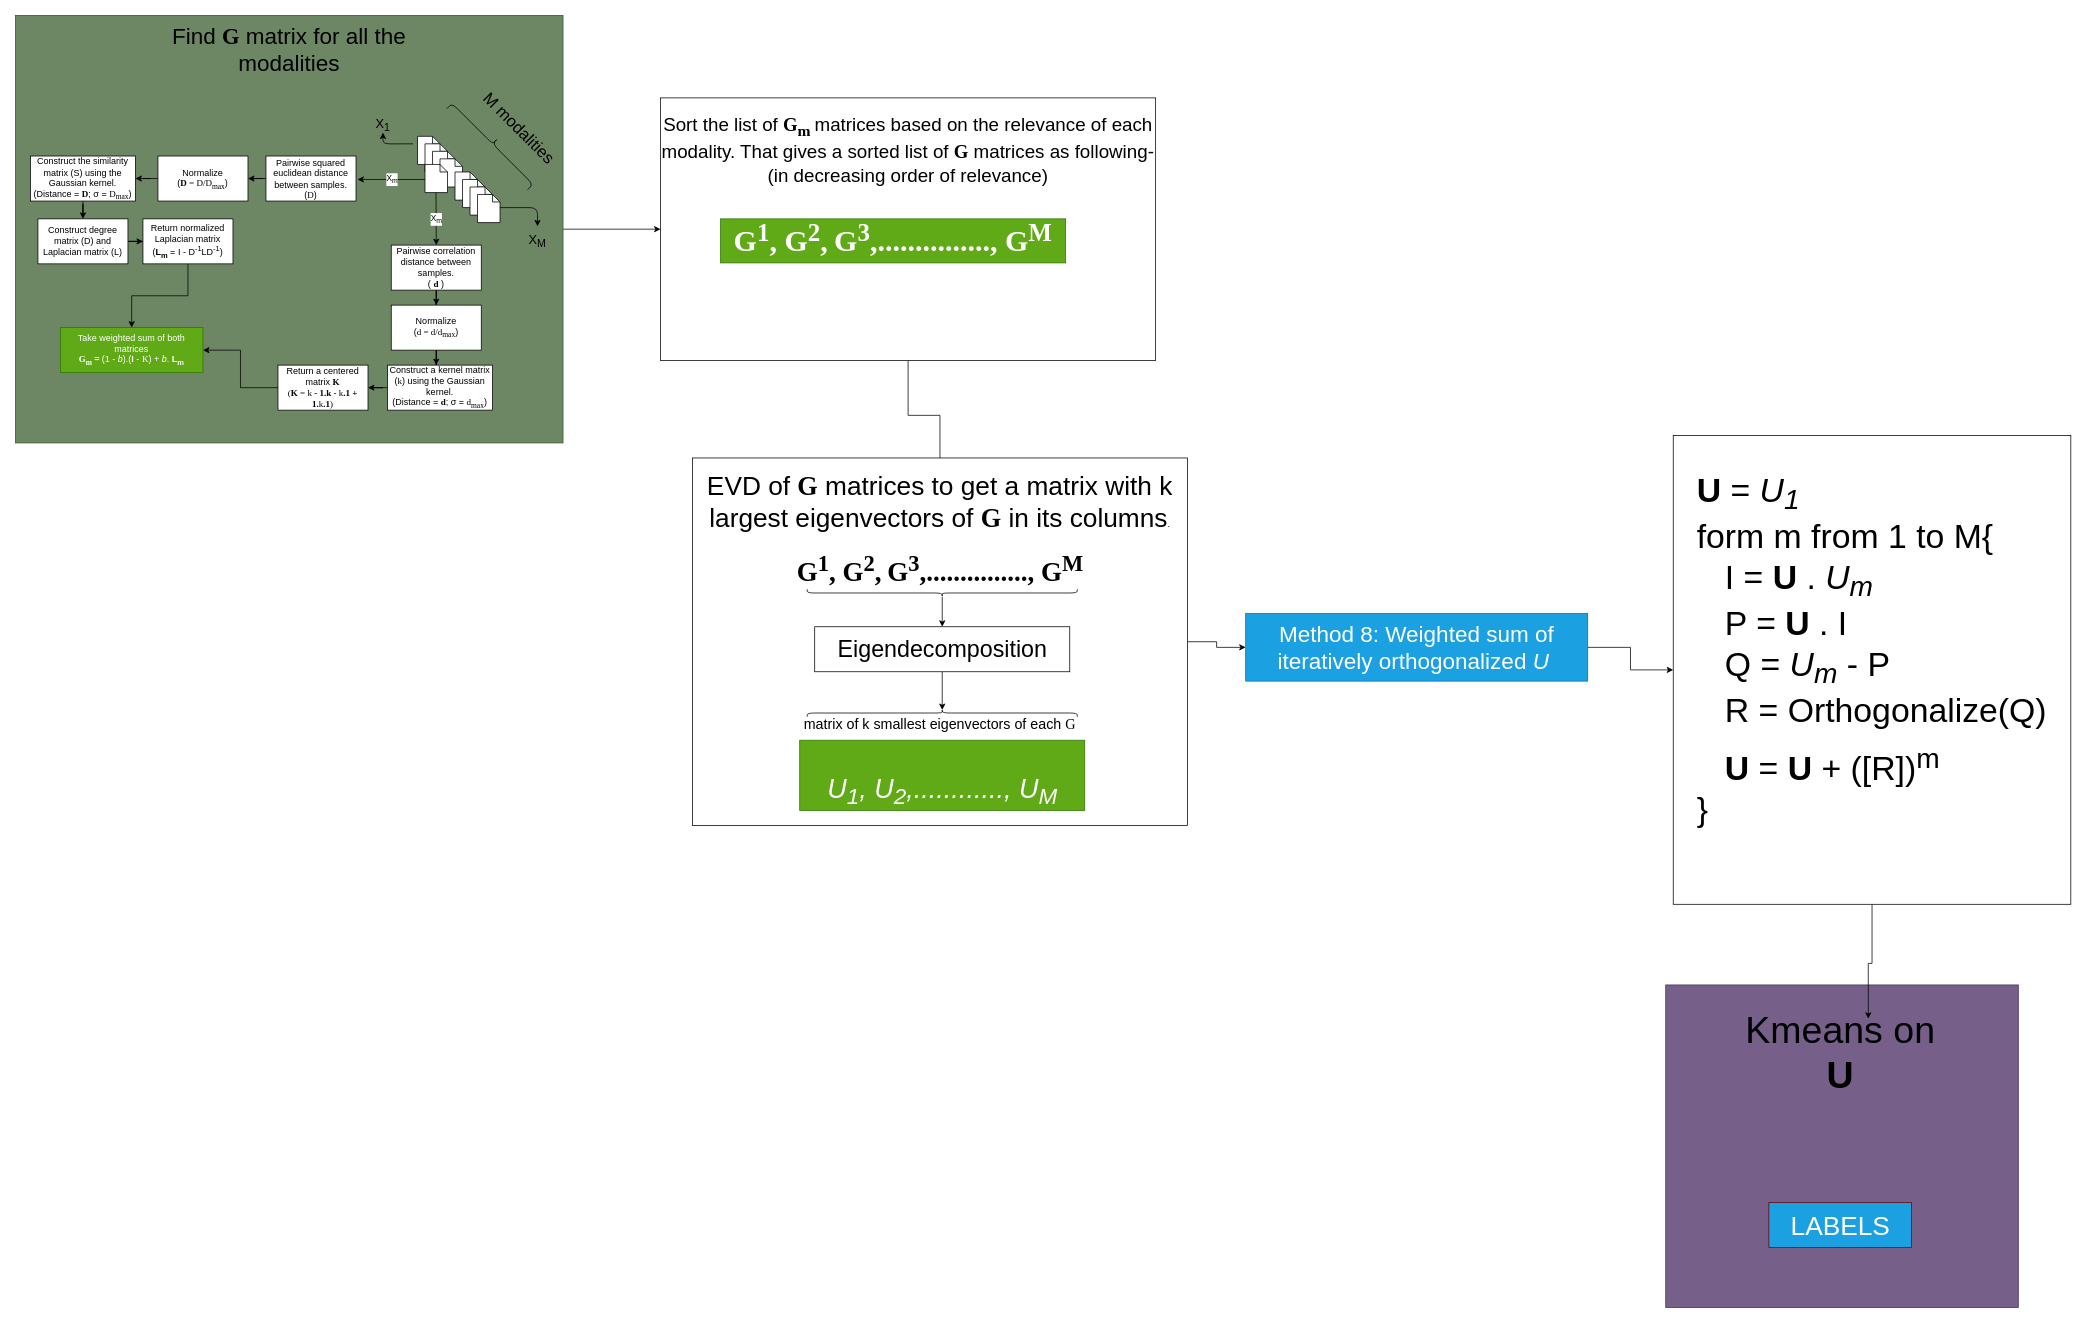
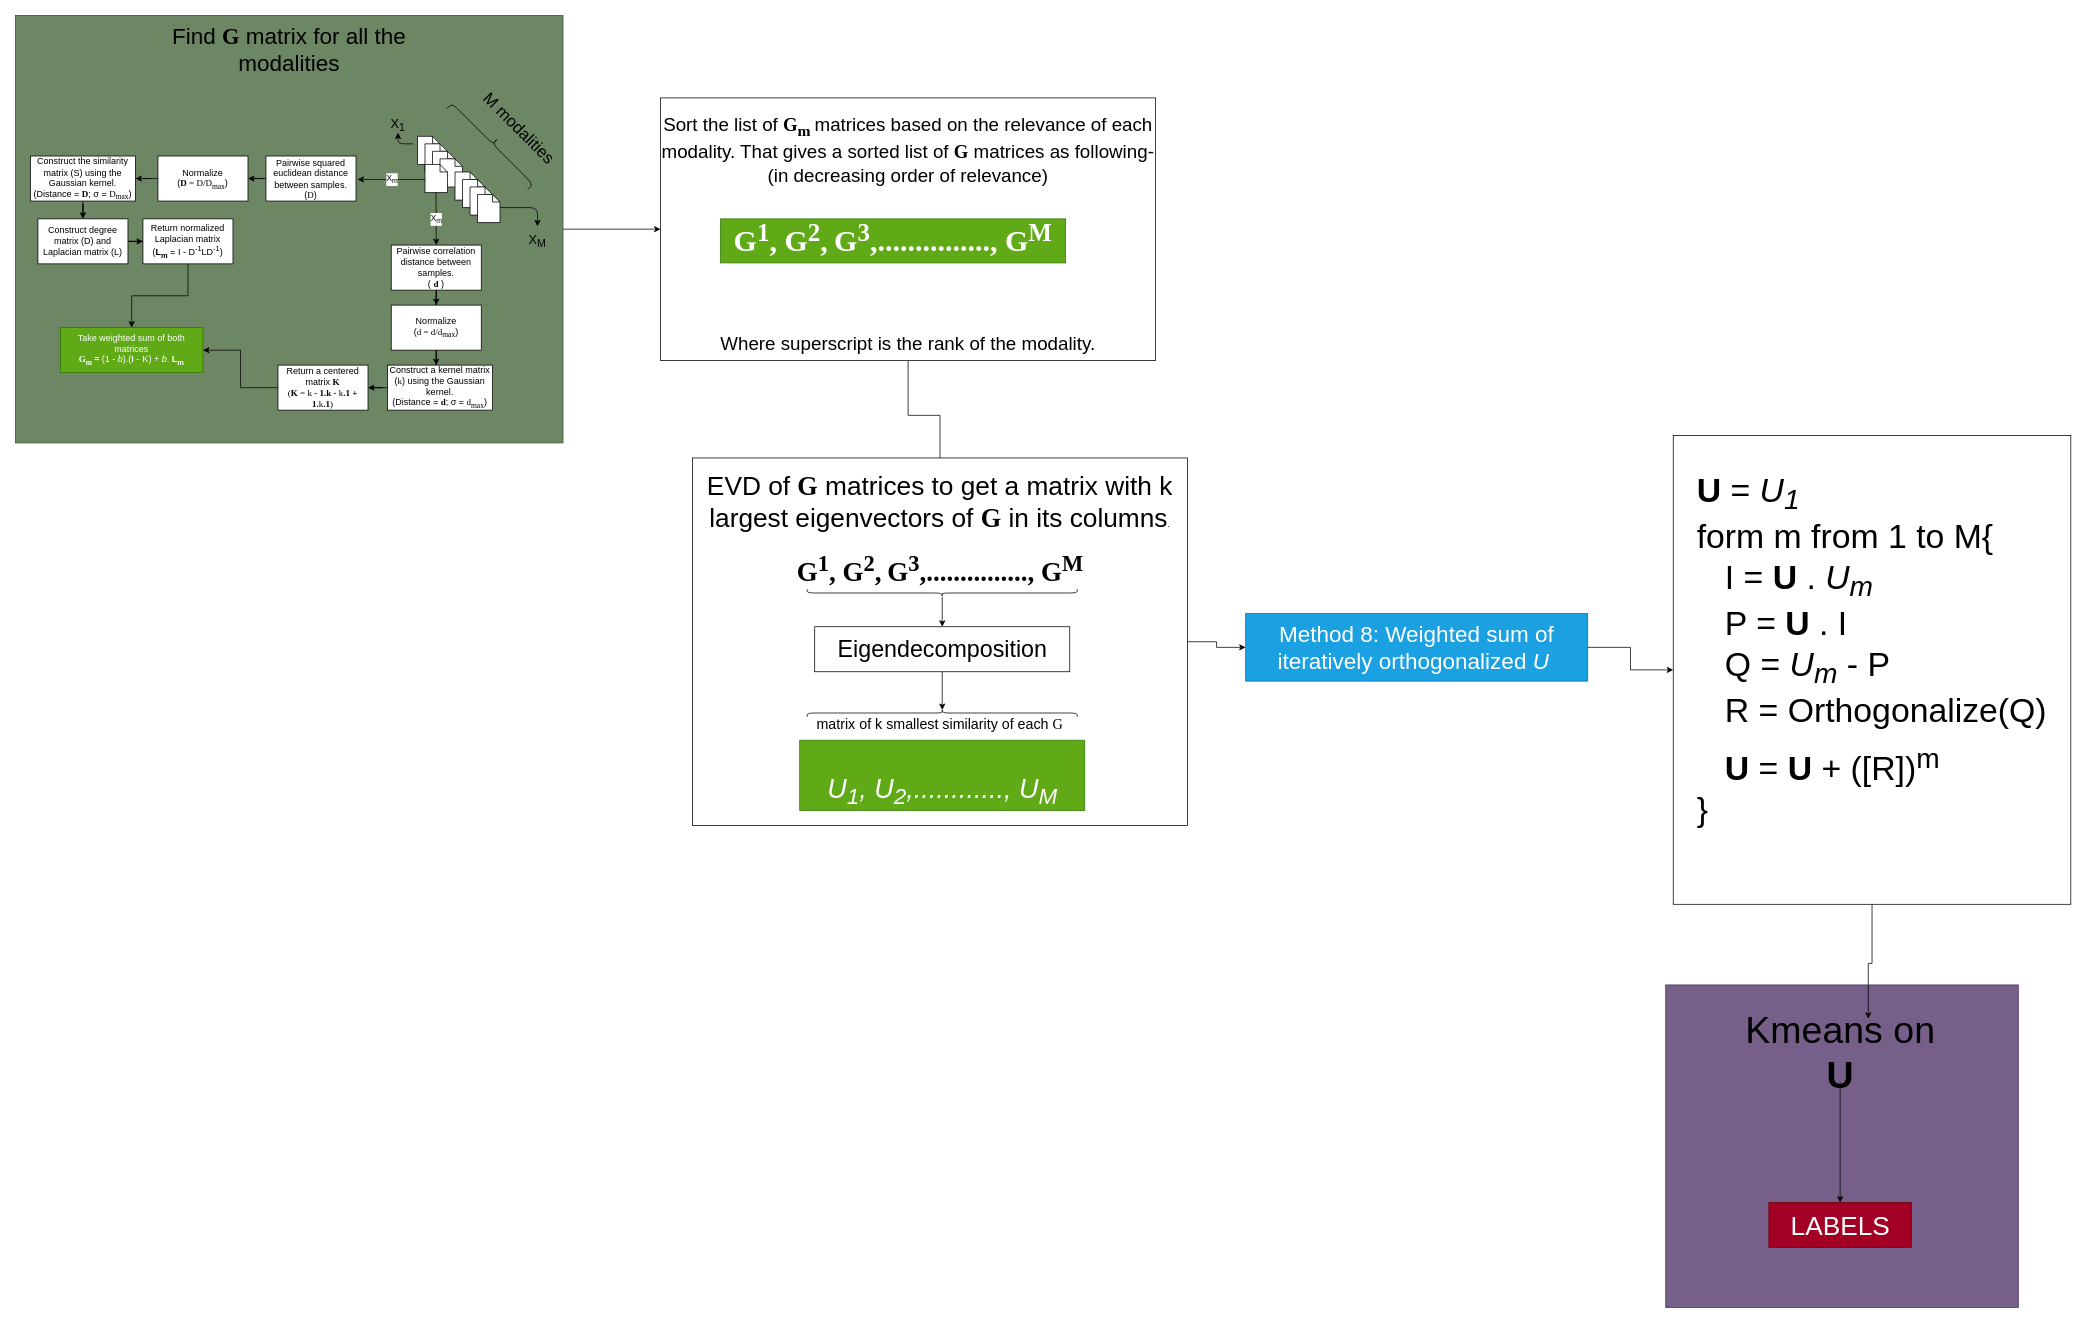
node "X1": moved (383, 125) -> (398, 125)
node "Where superscript is the rank of the modality.": added
node "matrix of k smallest eigenvectors of each G": label "matrix of k smallest eigenvectors of each G" -> "matrix of k smallest similarity of each G"
edge "Kmeans on U" -> "LABELS": added
node "LABELS": fillcolor #1ba1e2 -> #a20025
